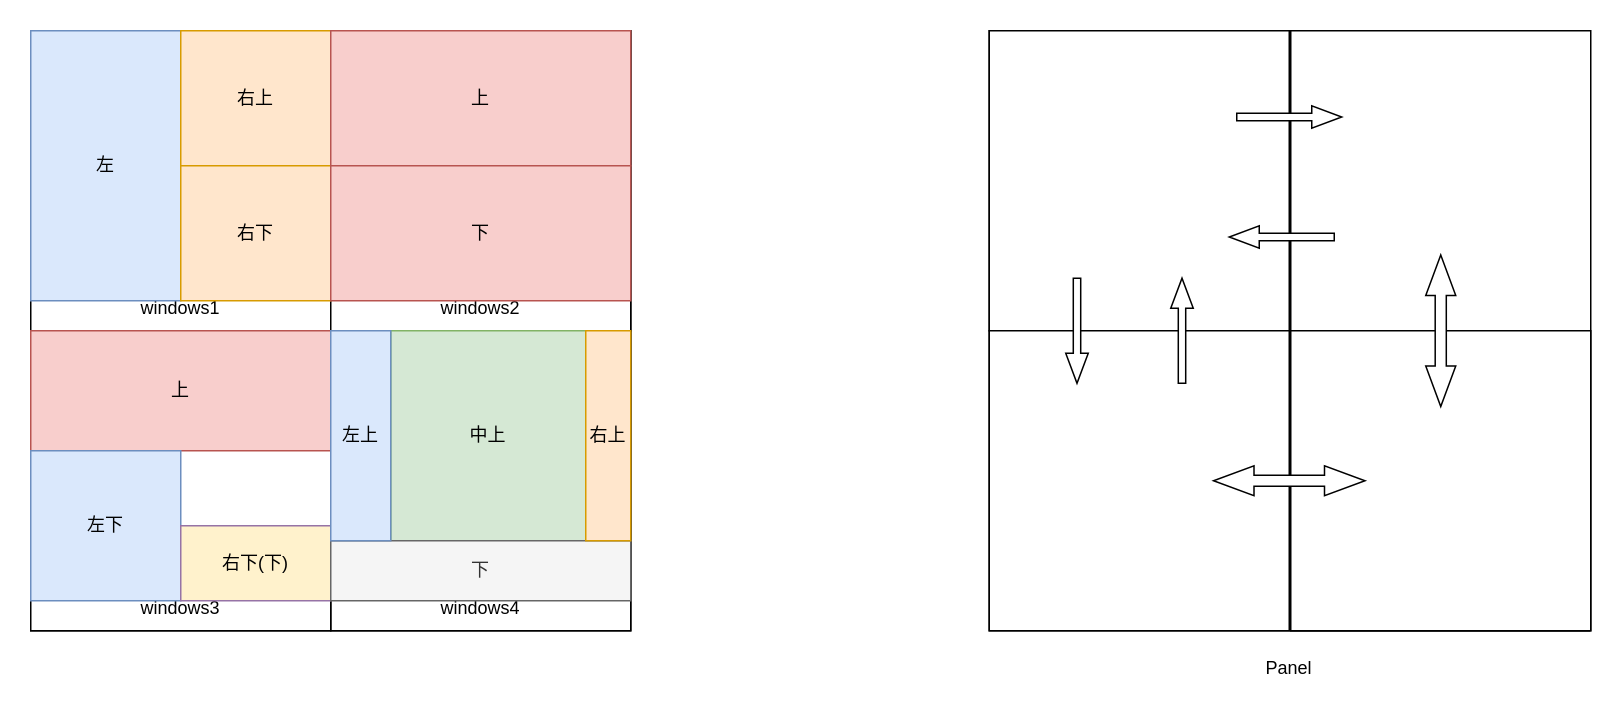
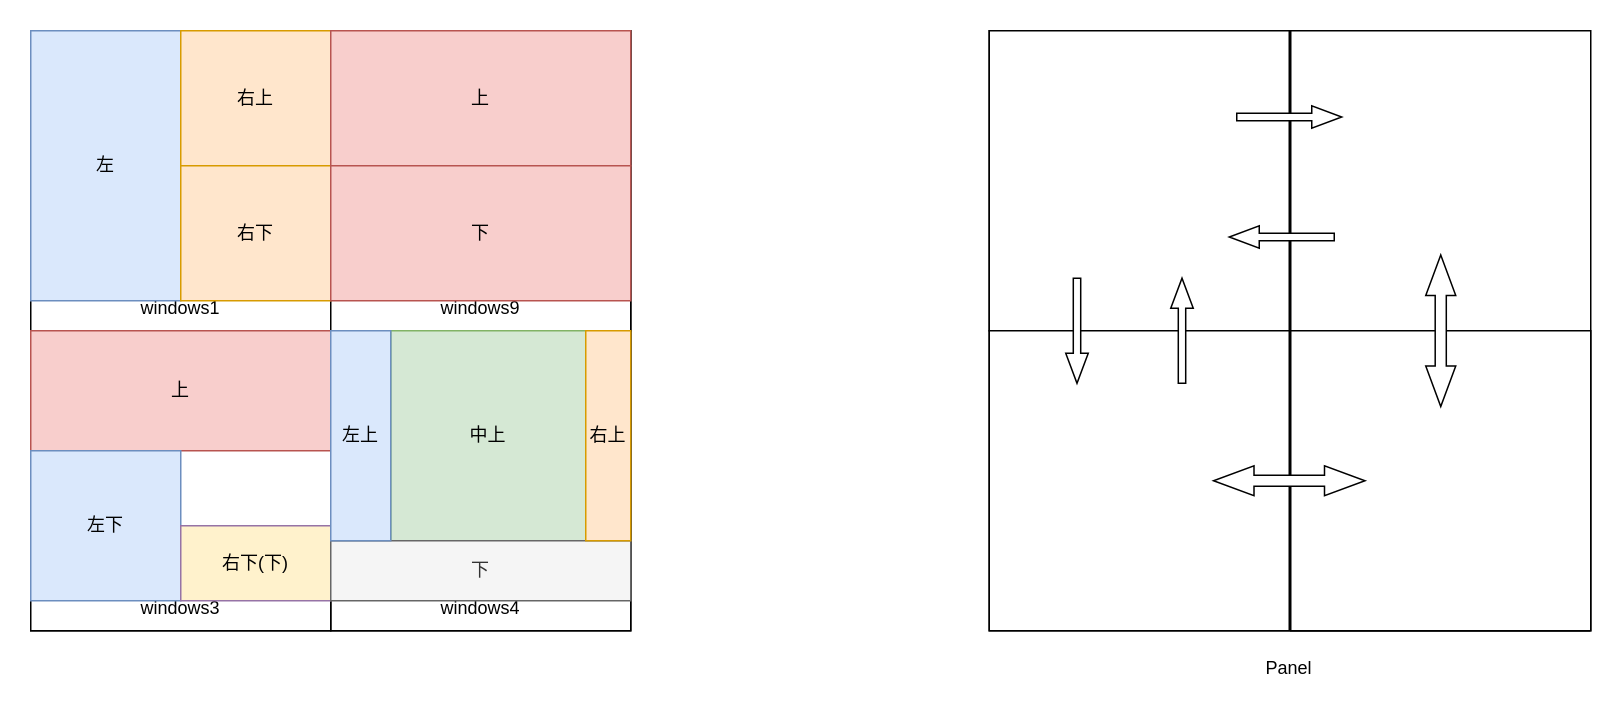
node "windows2": label "windows2" -> "windows9"
